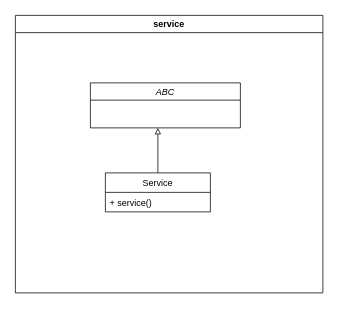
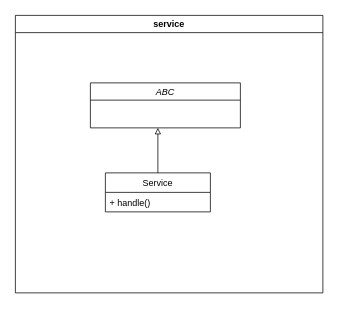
node "+ service()": label "+ service()" -> "+ handle()"
